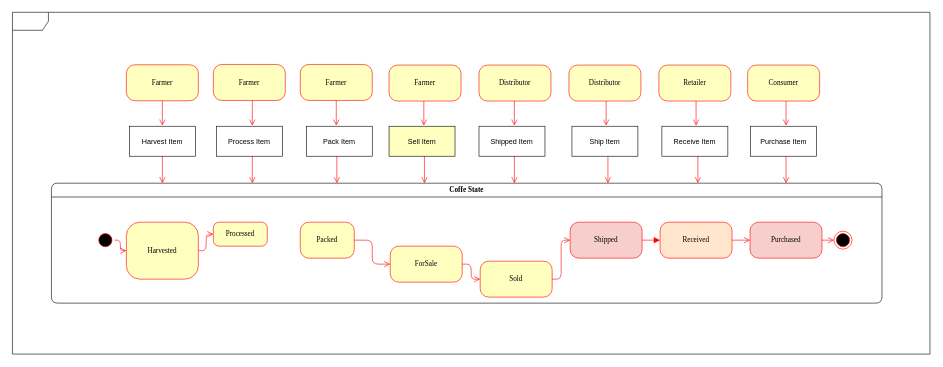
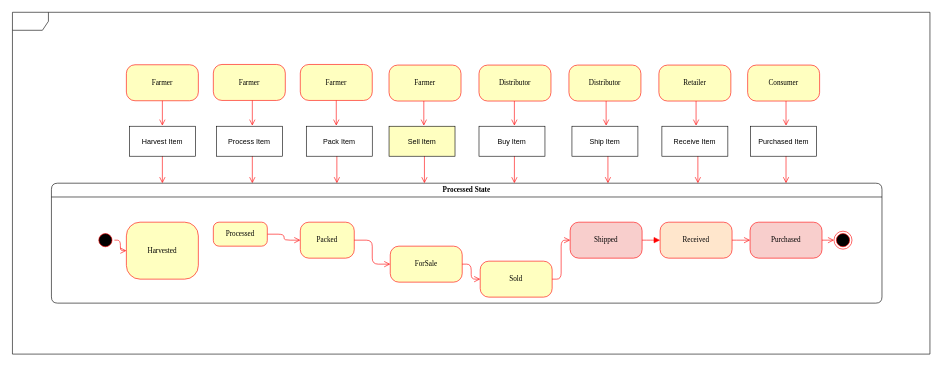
node "Shipped Item": label "Shipped Item" -> "Buy Item"
node "Purchase Item": label "Purchase Item" -> "Purchased Item"
node "Coffe State": label "Coffe State" -> "Processed State"
edge "Processed" -> "Packed": added
edge "Harvested" -> "Processed": removed
